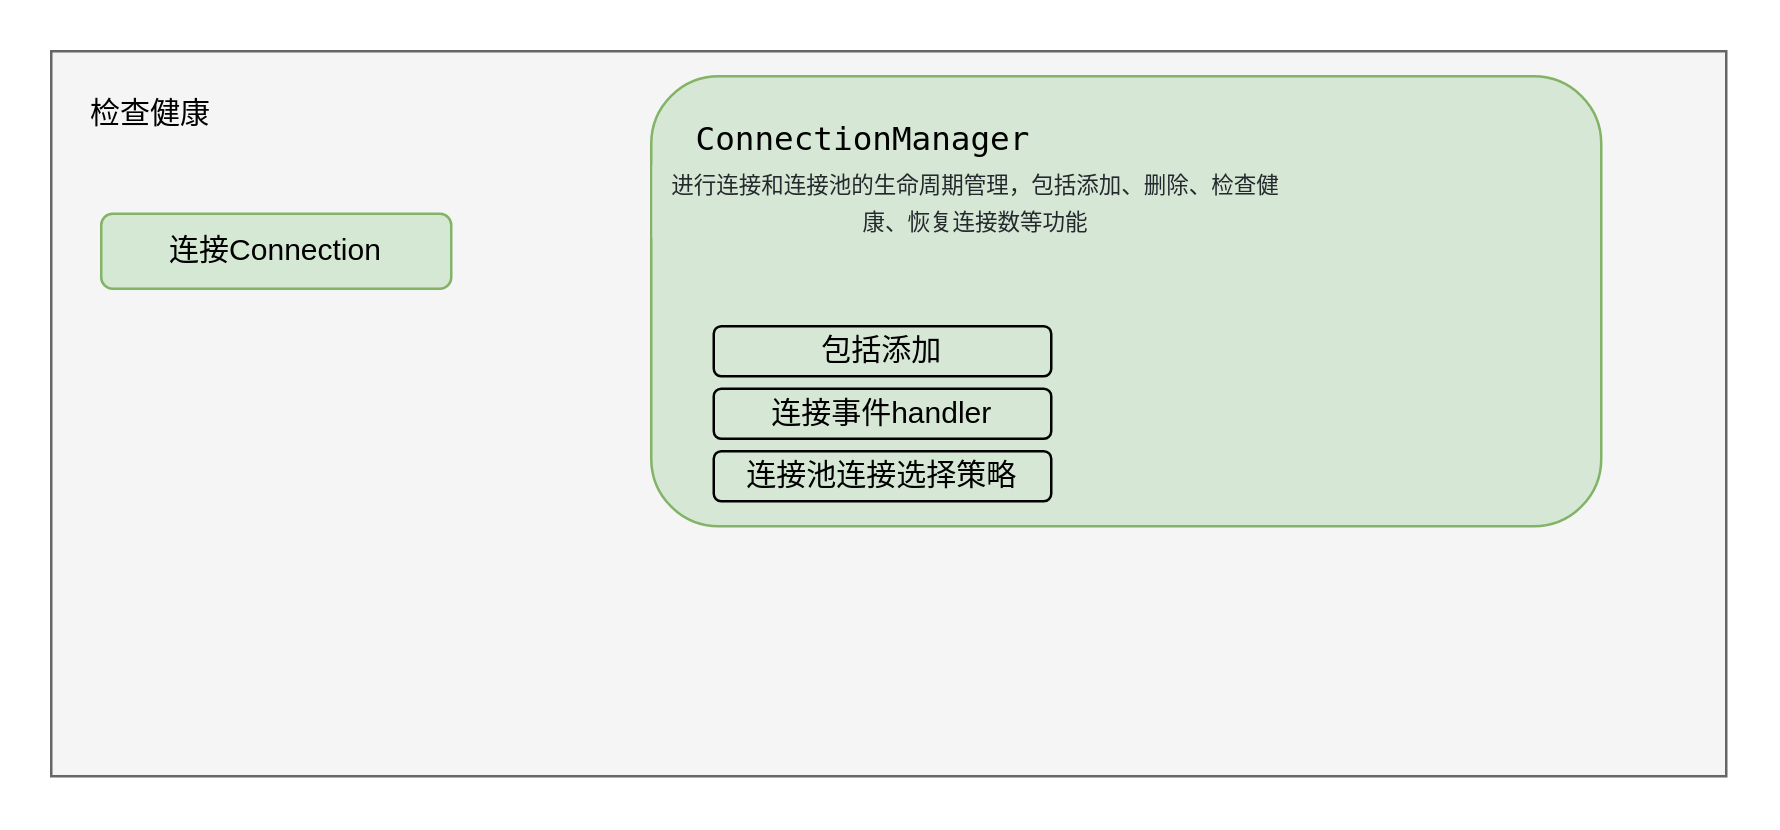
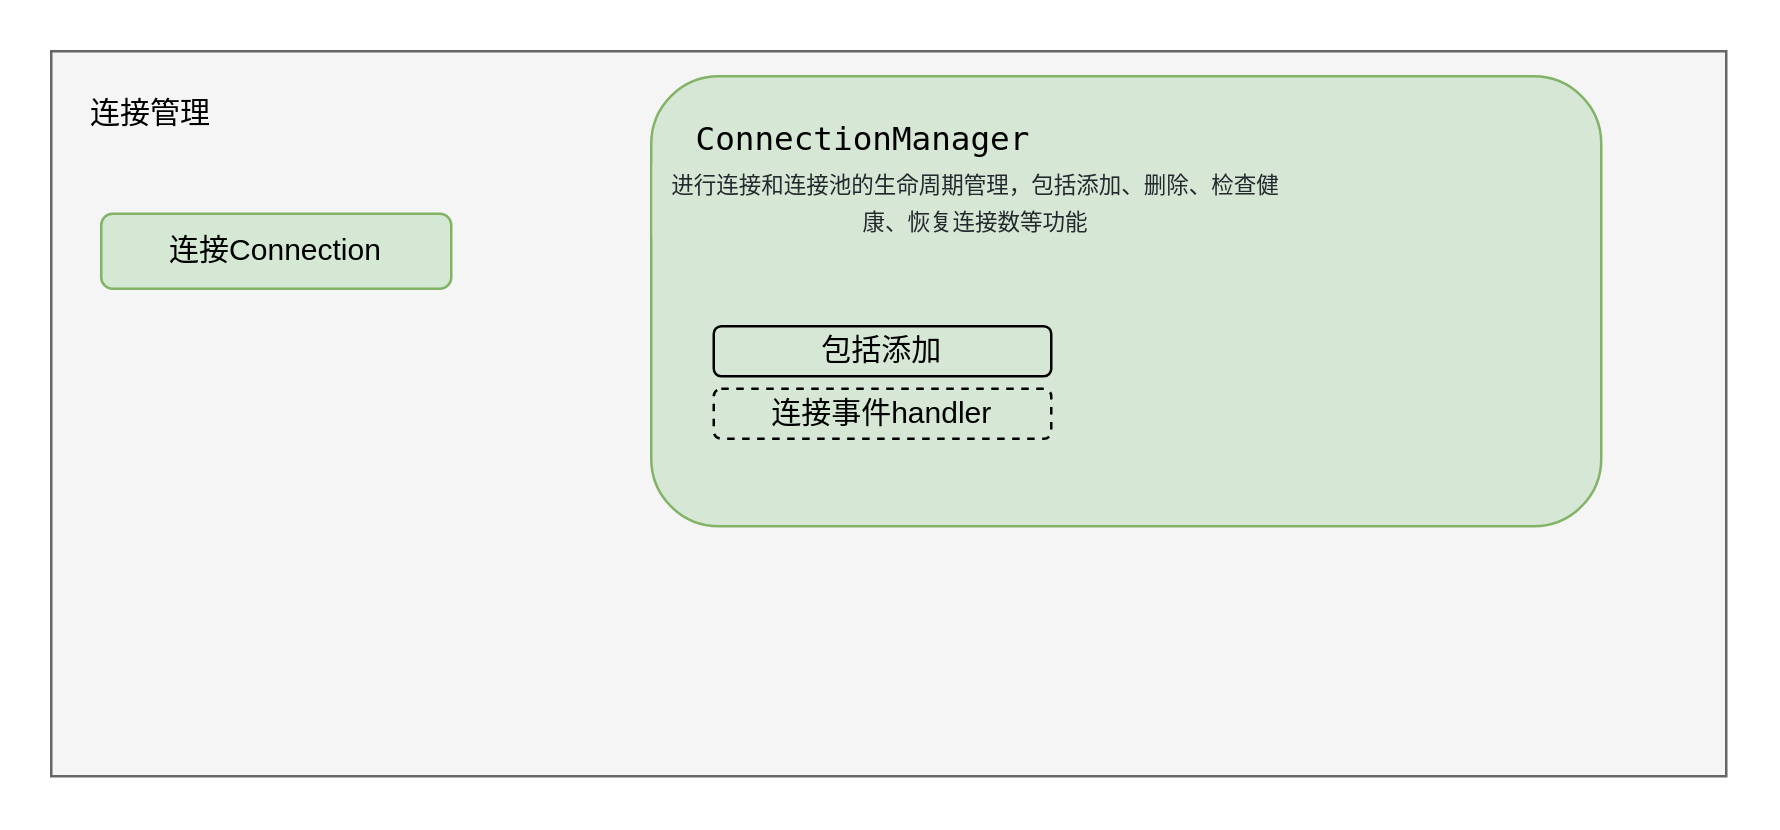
node "检查健康": label "检查健康" -> "连接管理"
node "连接事件handler": style solid -> dashed
node "连接池连接选择策略": removed
